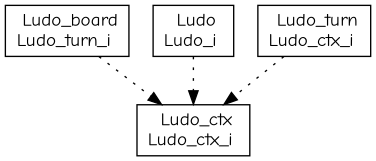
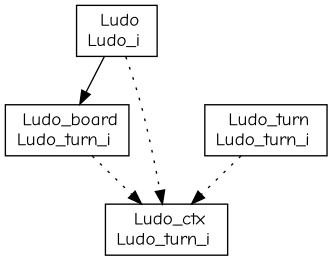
node "Ludo_turn Ludo_ctx_i": label "Ludo_turn Ludo_ctx_i" -> "Ludo_turn Ludo_turn_i"
edge "Ludo Ludo_i" -> "Ludo_board Ludo_turn_i": added
node "Ludo_ctx Ludo_ctx_i": label "Ludo_ctx Ludo_ctx_i" -> "Ludo_ctx Ludo_turn_i"
